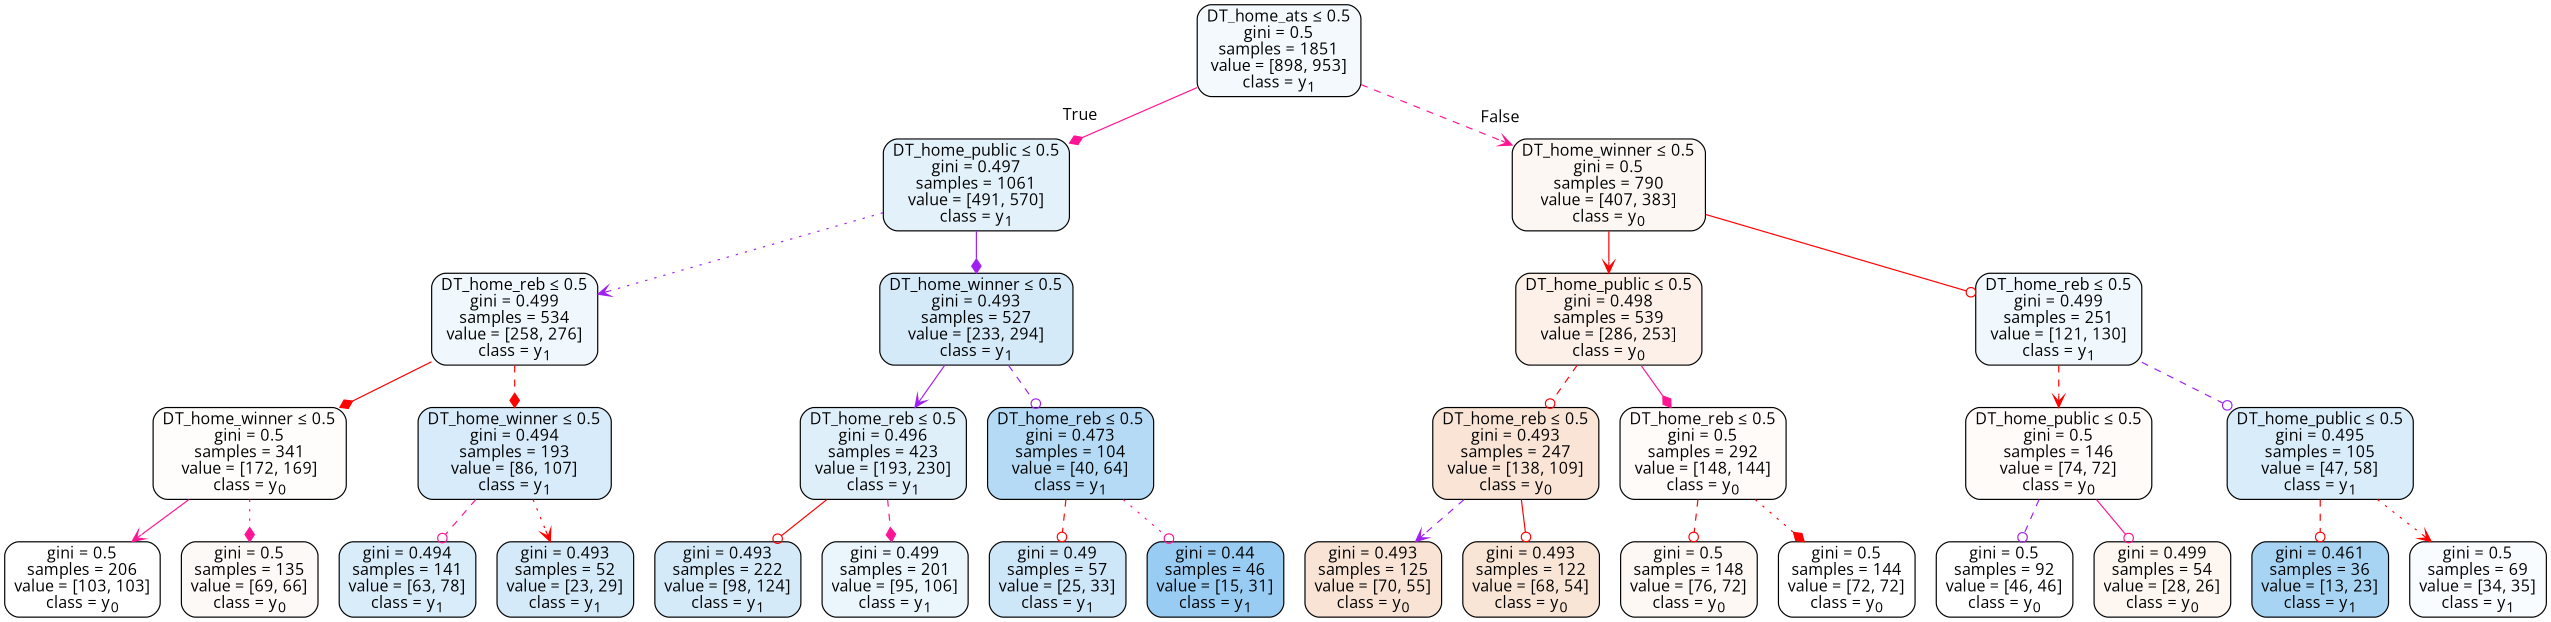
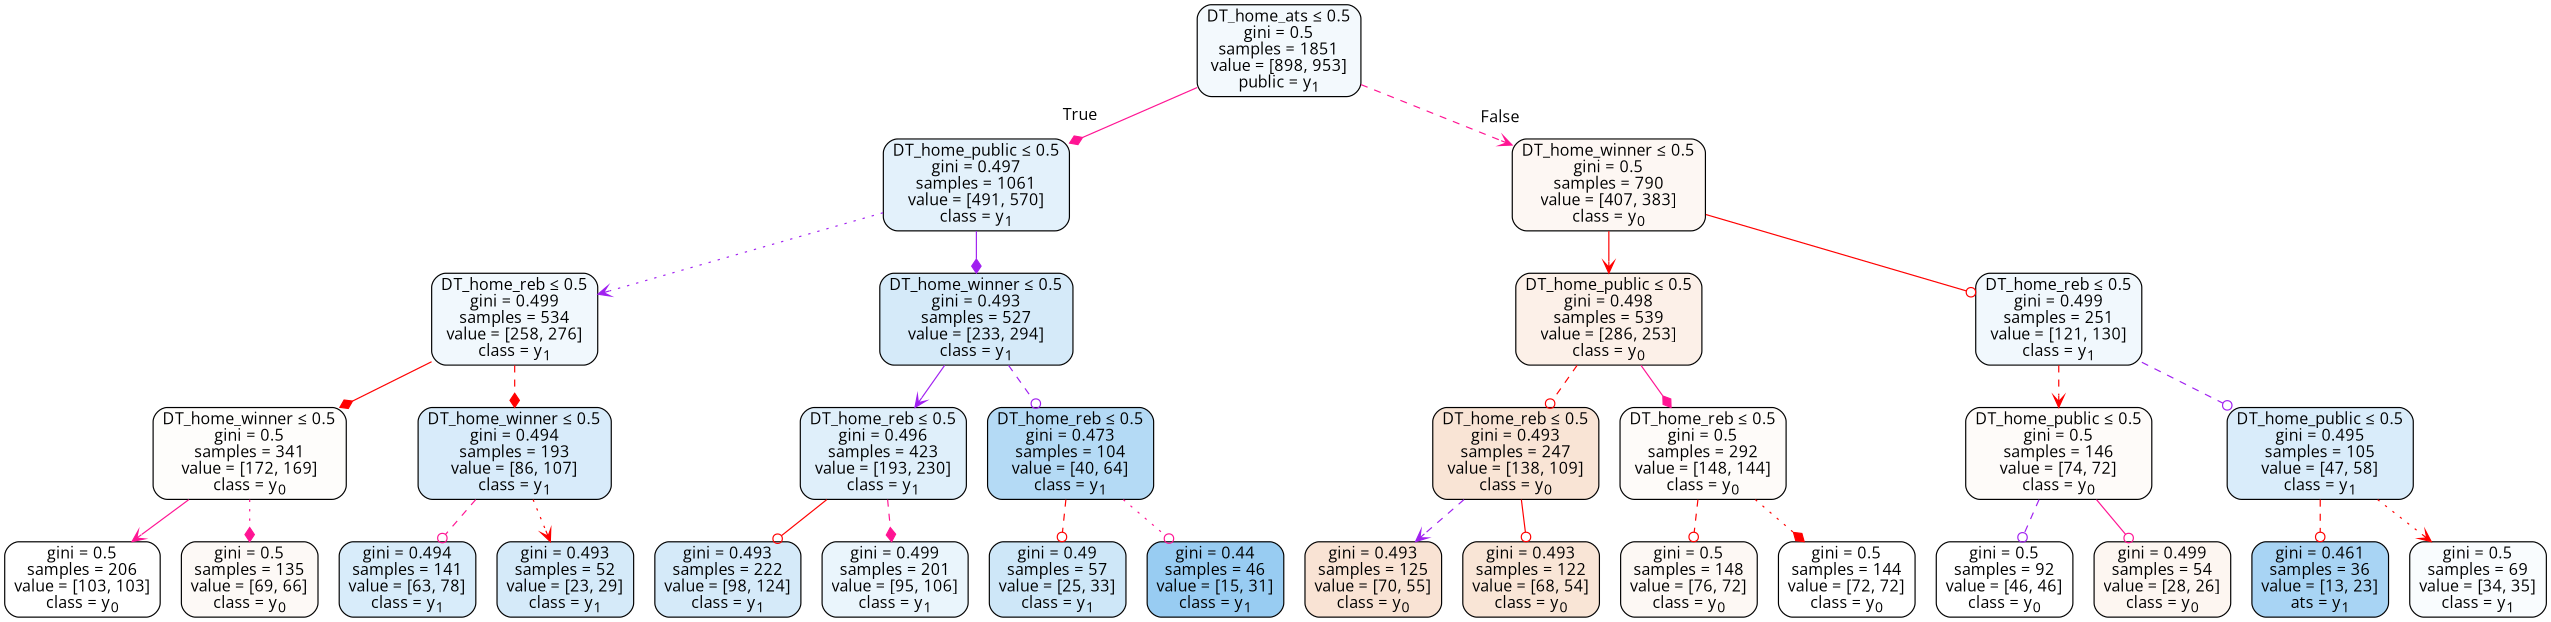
node "DT_home_ats ≤ 0.5": text "class = y" -> "public = y"
node "gini = 0.461": text "class = y" -> "ats = y"
